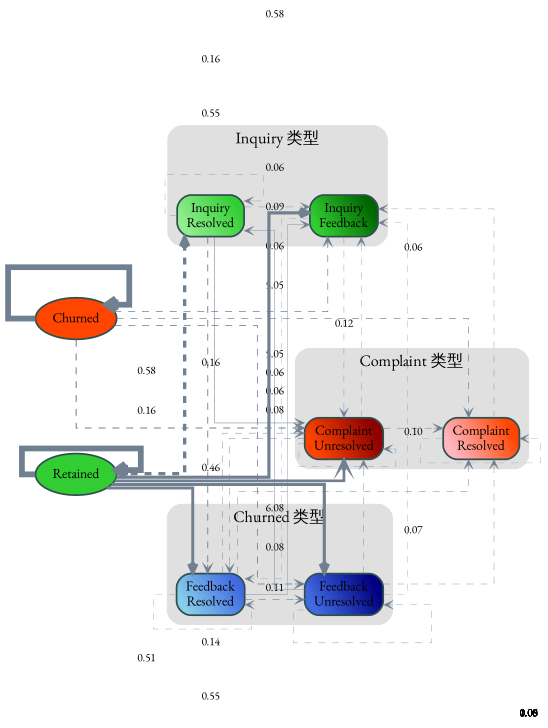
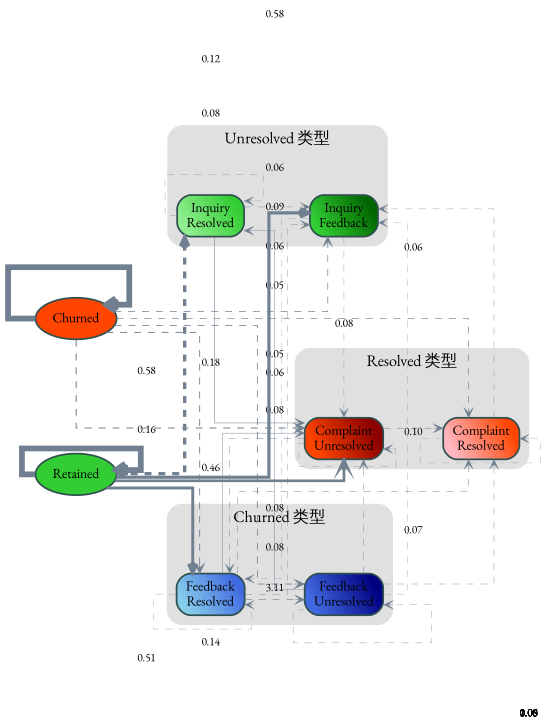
edge "Churned" -> "Inquiry Feedback": label "0.16" -> "0.12"
edge "Retained" -> "Inquiry Feedback": label "0.55" -> "0.08"
cluster "Inquiry 类型": label "Inquiry 类型" -> "Unresolved 类型"
edge "Inquiry Feedback" -> "Feedback Resolved": label "5.05" -> "0.05"
edge "Feedback Resolved" -> "Complaint Resolved": label "0.12" -> "0.08"
edge "Complaint Unresolved" -> "Inquiry Feedback": removed, label "0.06"
edge "Feedback Unresolved" -> "Inquiry Feedback": label "5.05" -> "0.05"
cluster "Complaint 类型": label "Complaint 类型" -> "Resolved 类型"
edge "Churned" -> "Complaint Unresolved": label "0.16" -> "0.18"
edge "Inquiry Resolved" -> "Feedback Resolved": now "Churned" -> "Feedback Resolved"
edge "Feedback Resolved" -> "Inquiry Feedback": style solid -> dashed
edge "Feedback Resolved" -> "Complaint Unresolved": style dashed -> solid
edge "Retained" -> "Feedback Unresolved": removed, label "0.55"
edge "Complaint Unresolved" -> "Feedback Resolved": label "6.08" -> "0.08"
edge "Feedback Resolved" -> "Feedback Unresolved": label "0.11" -> "3.11"
